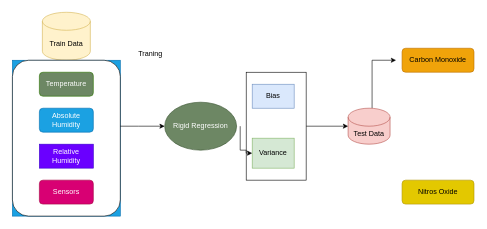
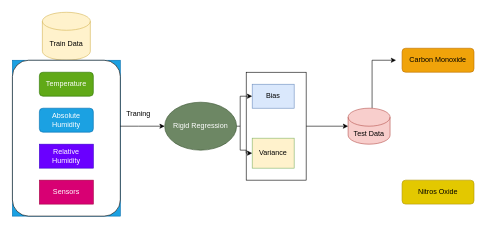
node "Traning": moved (150, 54) -> (138, 114)
node "Temperature": fillcolor #6d8764 -> #60a917
edge "Rigid Regression" -> "Bias": added
node "Variance": fillcolor #d5e8d4 -> #fff2cc
node "Sensors": shape rounded rectangle -> rectangle
